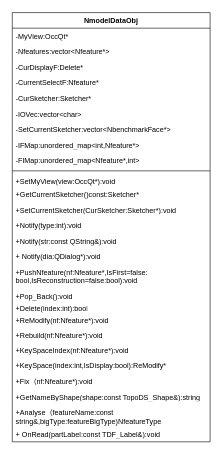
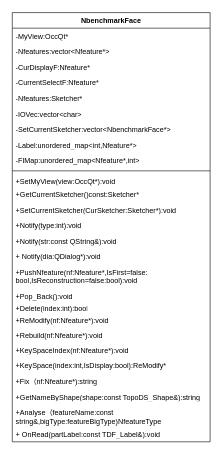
node "NmodelDataObj": label "NmodelDataObj" -> "NbenchmarkFace"
node "-CurDisplayF:Delete*": label "-CurDisplayF:Delete*" -> "-CurDisplayF:Nfeature*"
node "-CurSketcher:Sketcher*": label "-CurSketcher:Sketcher*" -> "-Nfeatures:Sketcher*"
node "-IFMap:unordered_map<int,Nfeature*>": label "-IFMap:unordered_map<int,Nfeature*>" -> "-Label:unordered_map<int,Nfeature*>"
node "+Fix（nf:Nfeature*):void": label "+Fix（nf:Nfeature*):void" -> "+Fix（nf:Nfeature*):string"
